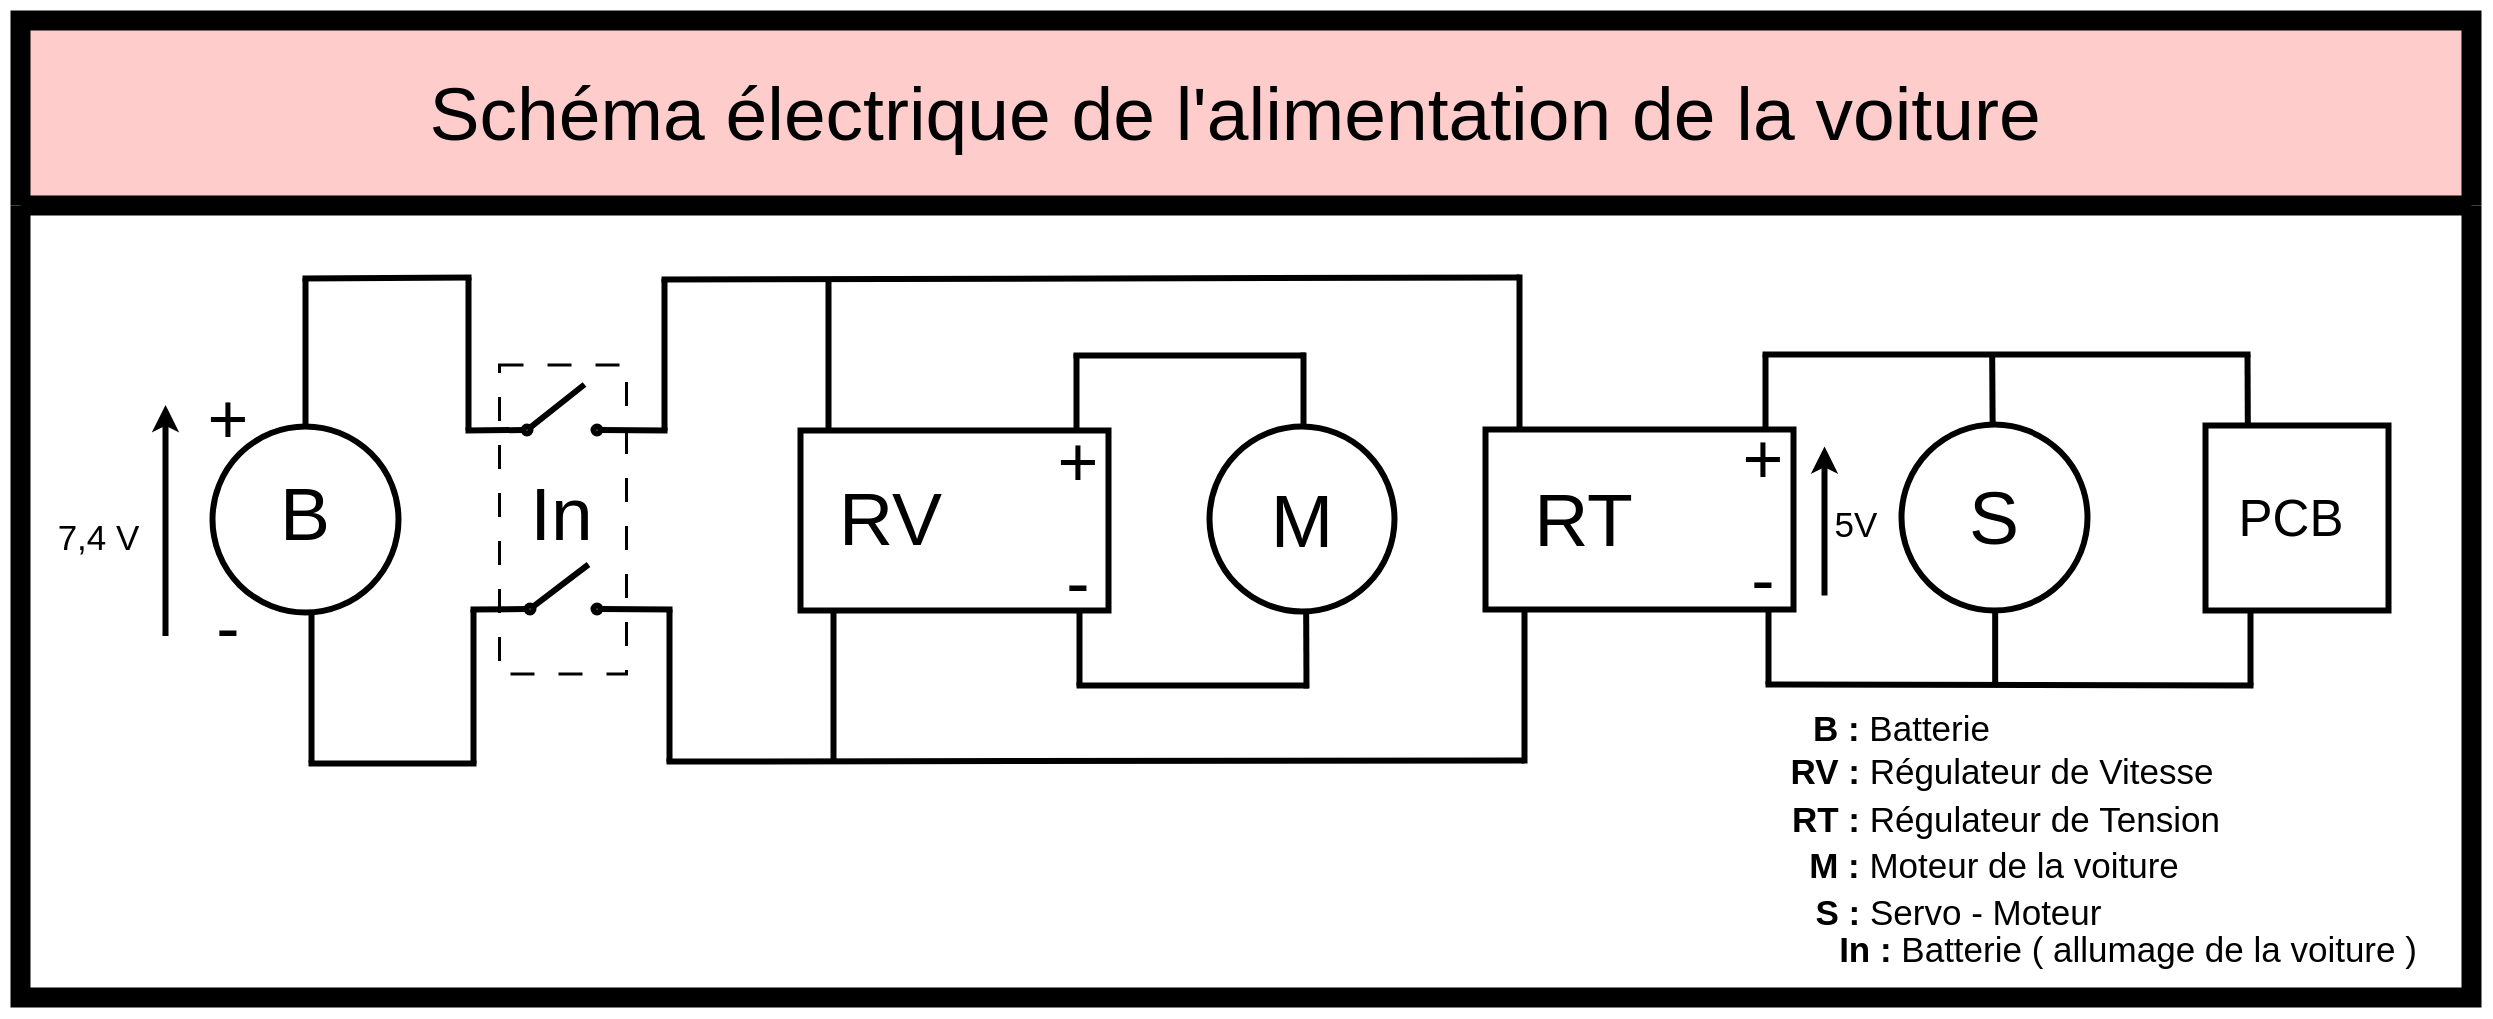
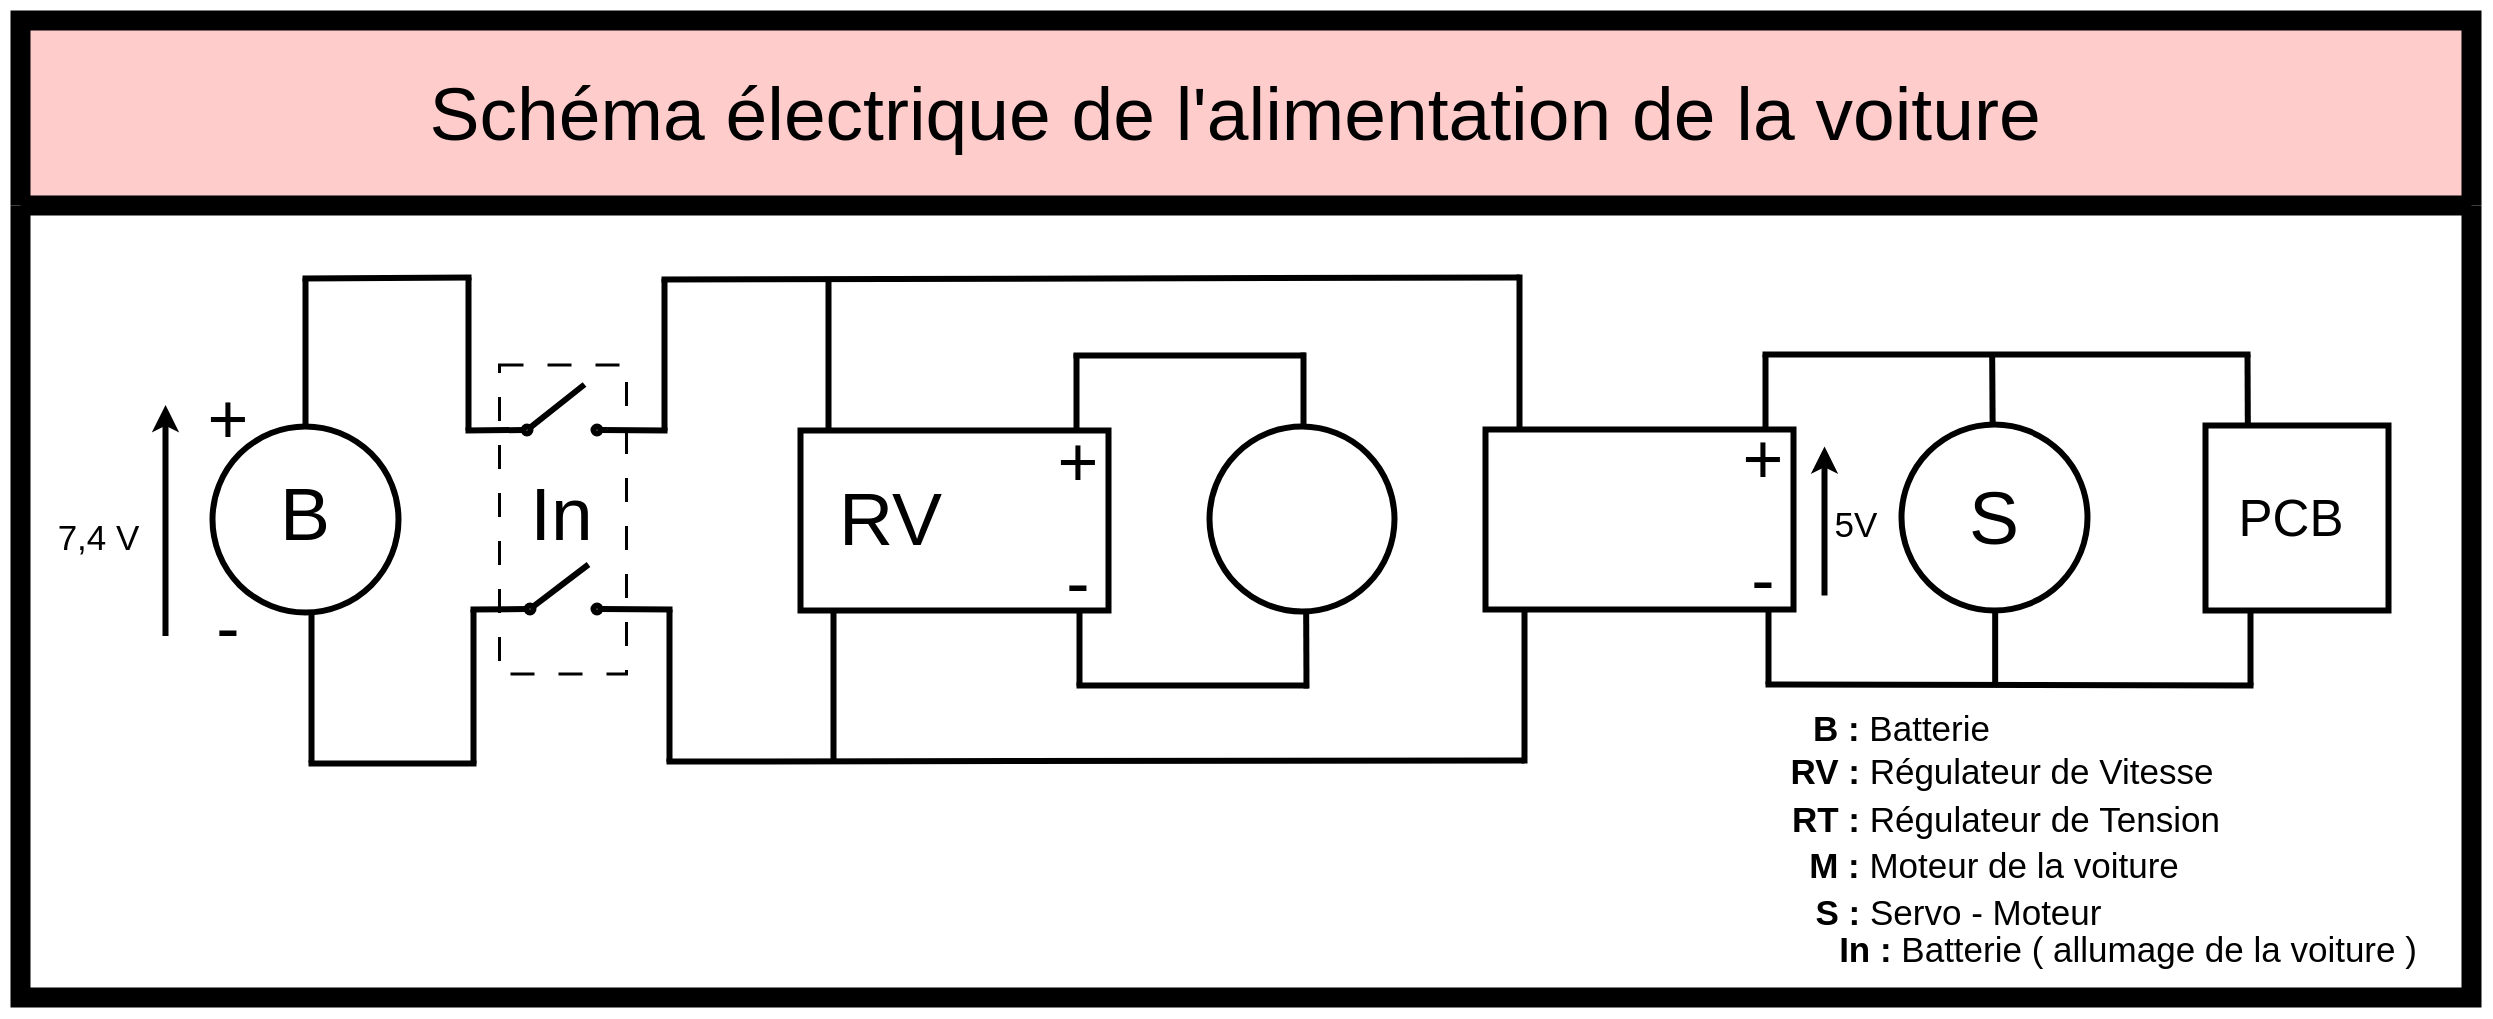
node "RT": removed
node "M": removed
